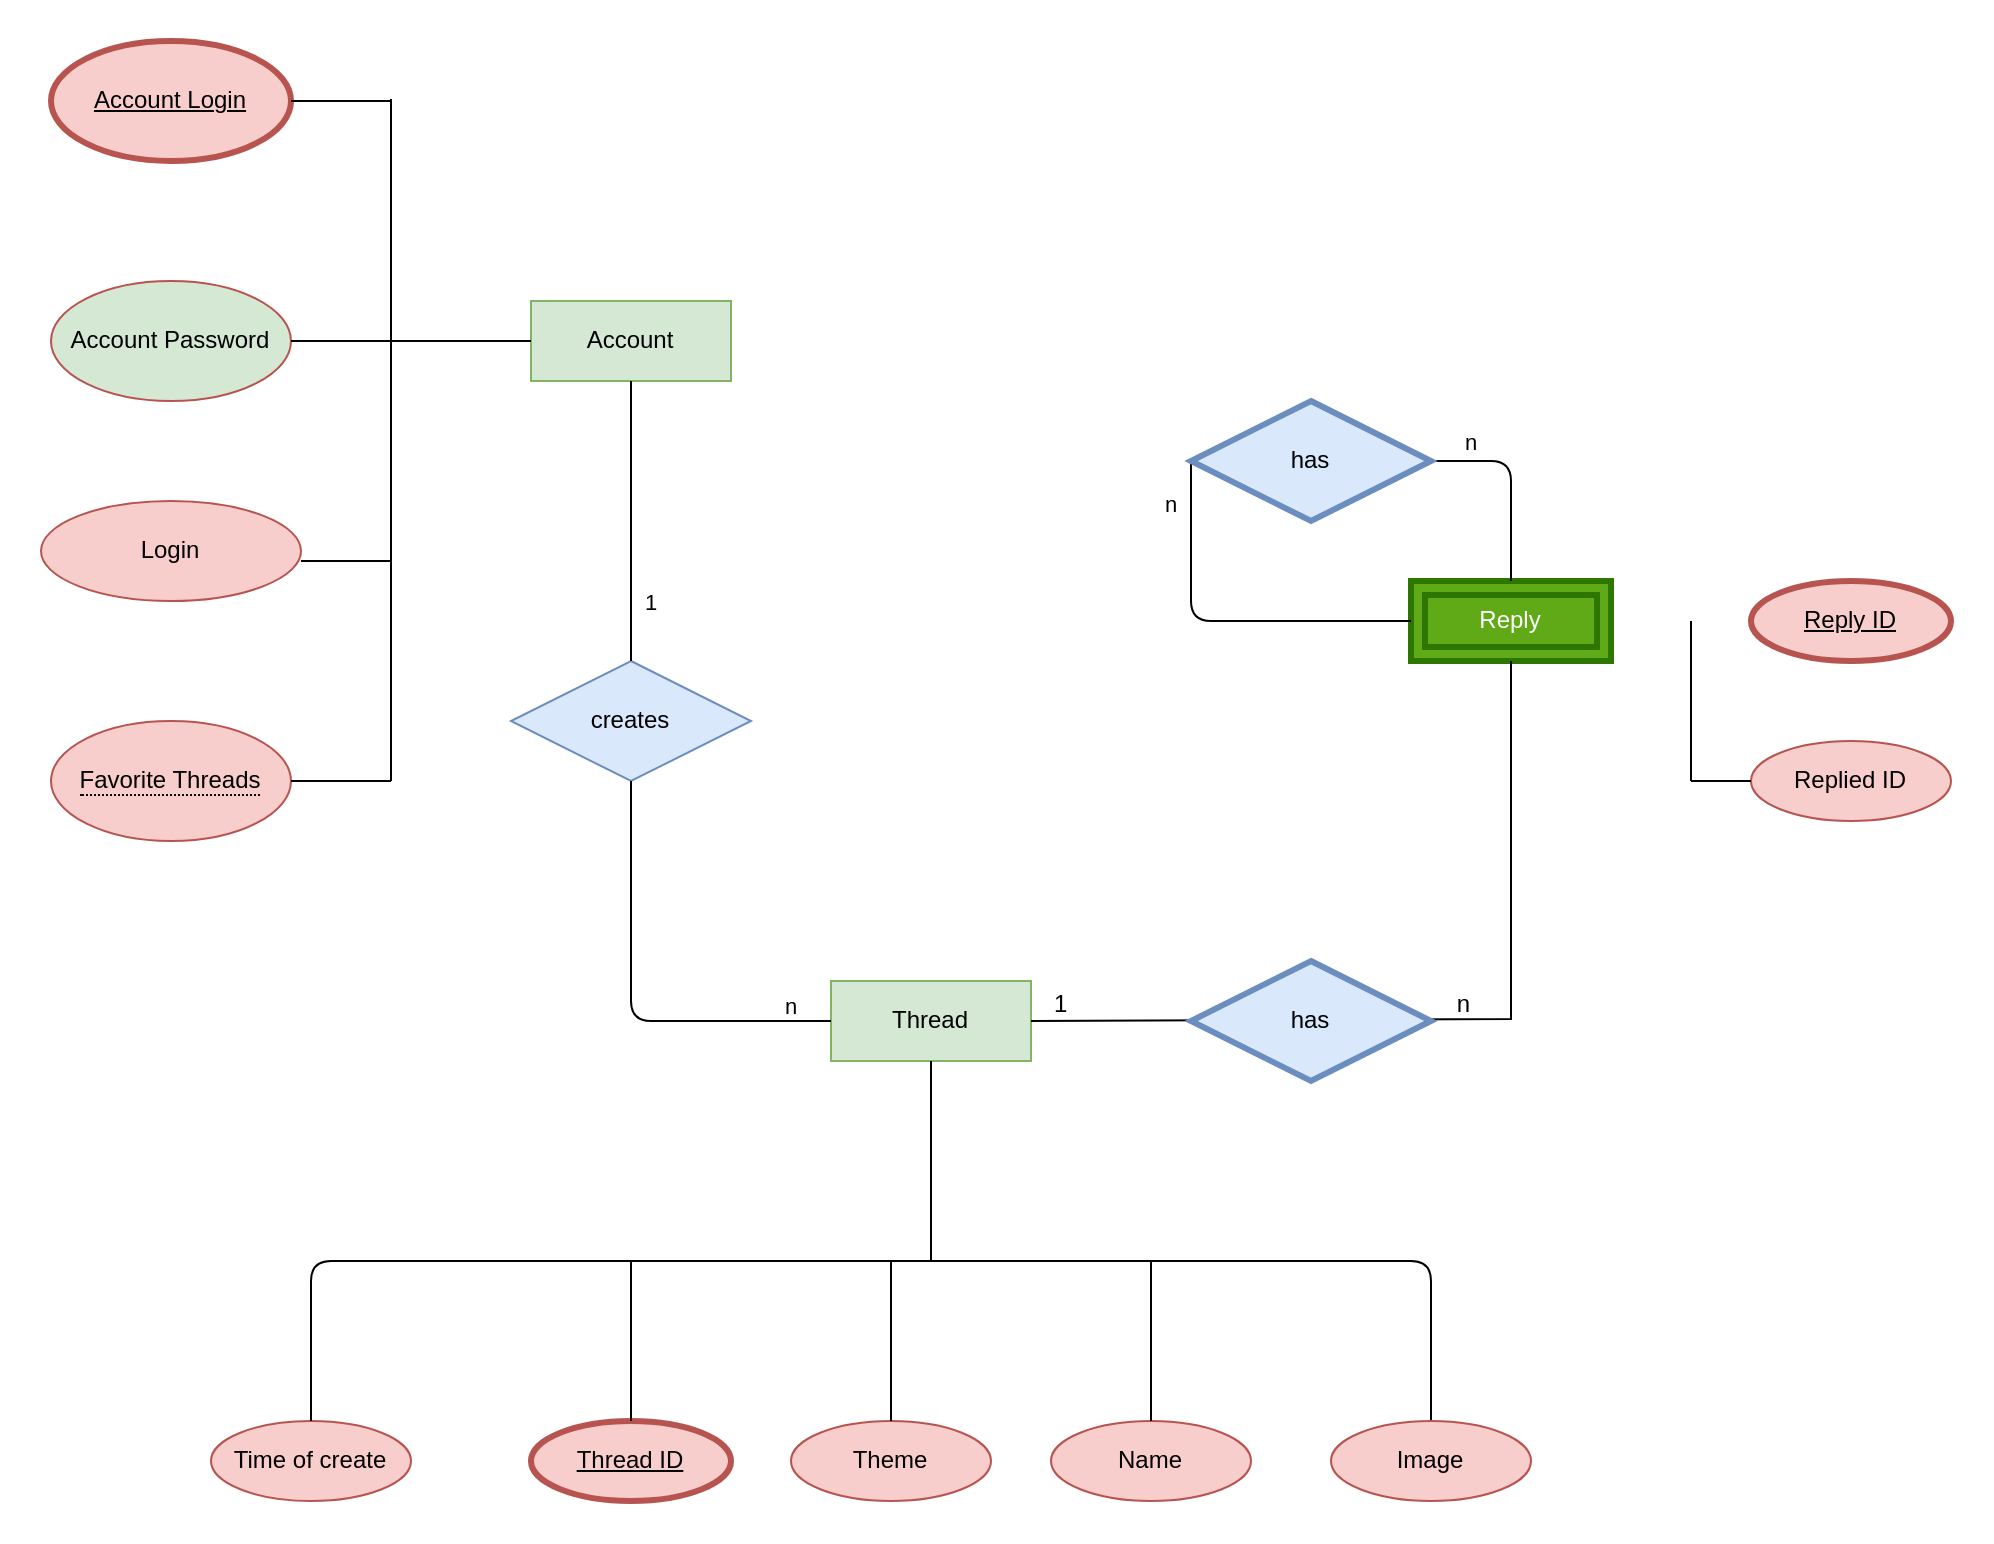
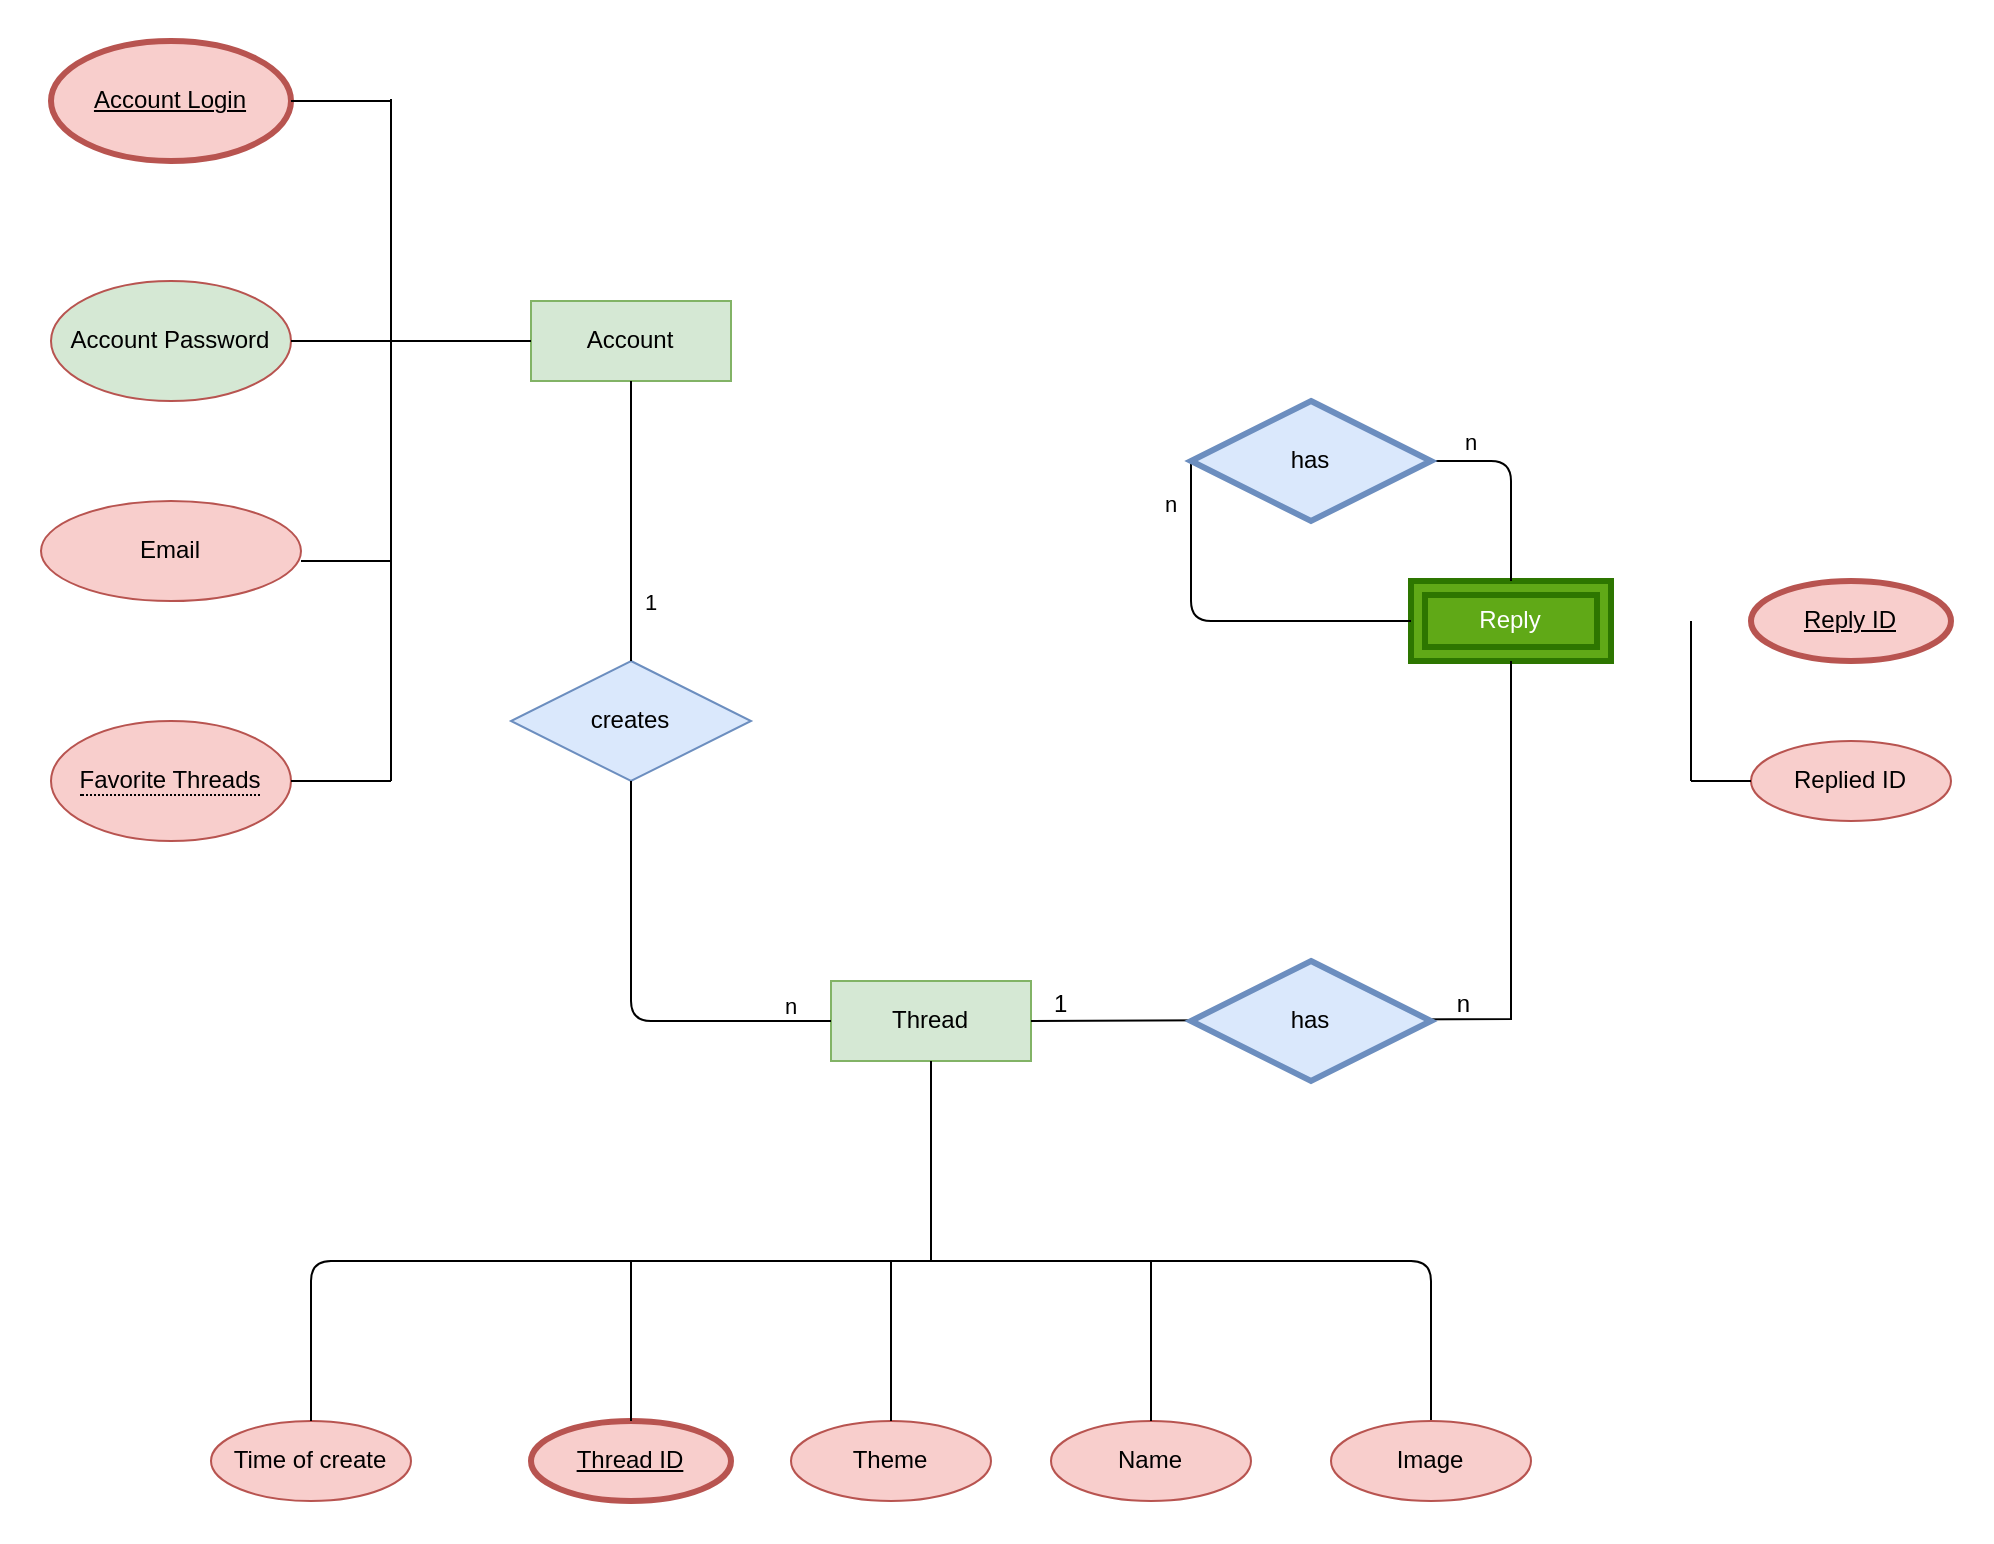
node "Login": label "Login" -> "Email"
